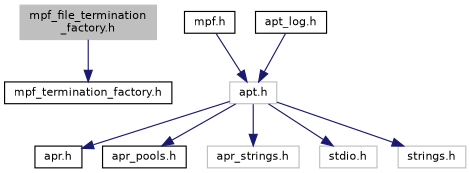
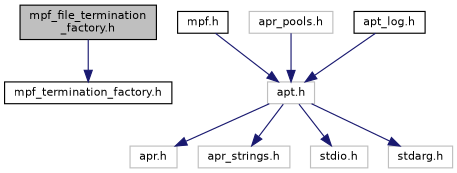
node "mpf_file_termination _factory.h": color grey75 -> black
edge "apt.h" -> "apr_pools.h": reversed
node "apr.h": color black -> grey75
node "apr_pools.h": color black -> grey75
node "strings.h": label "strings.h" -> "stdarg.h"
